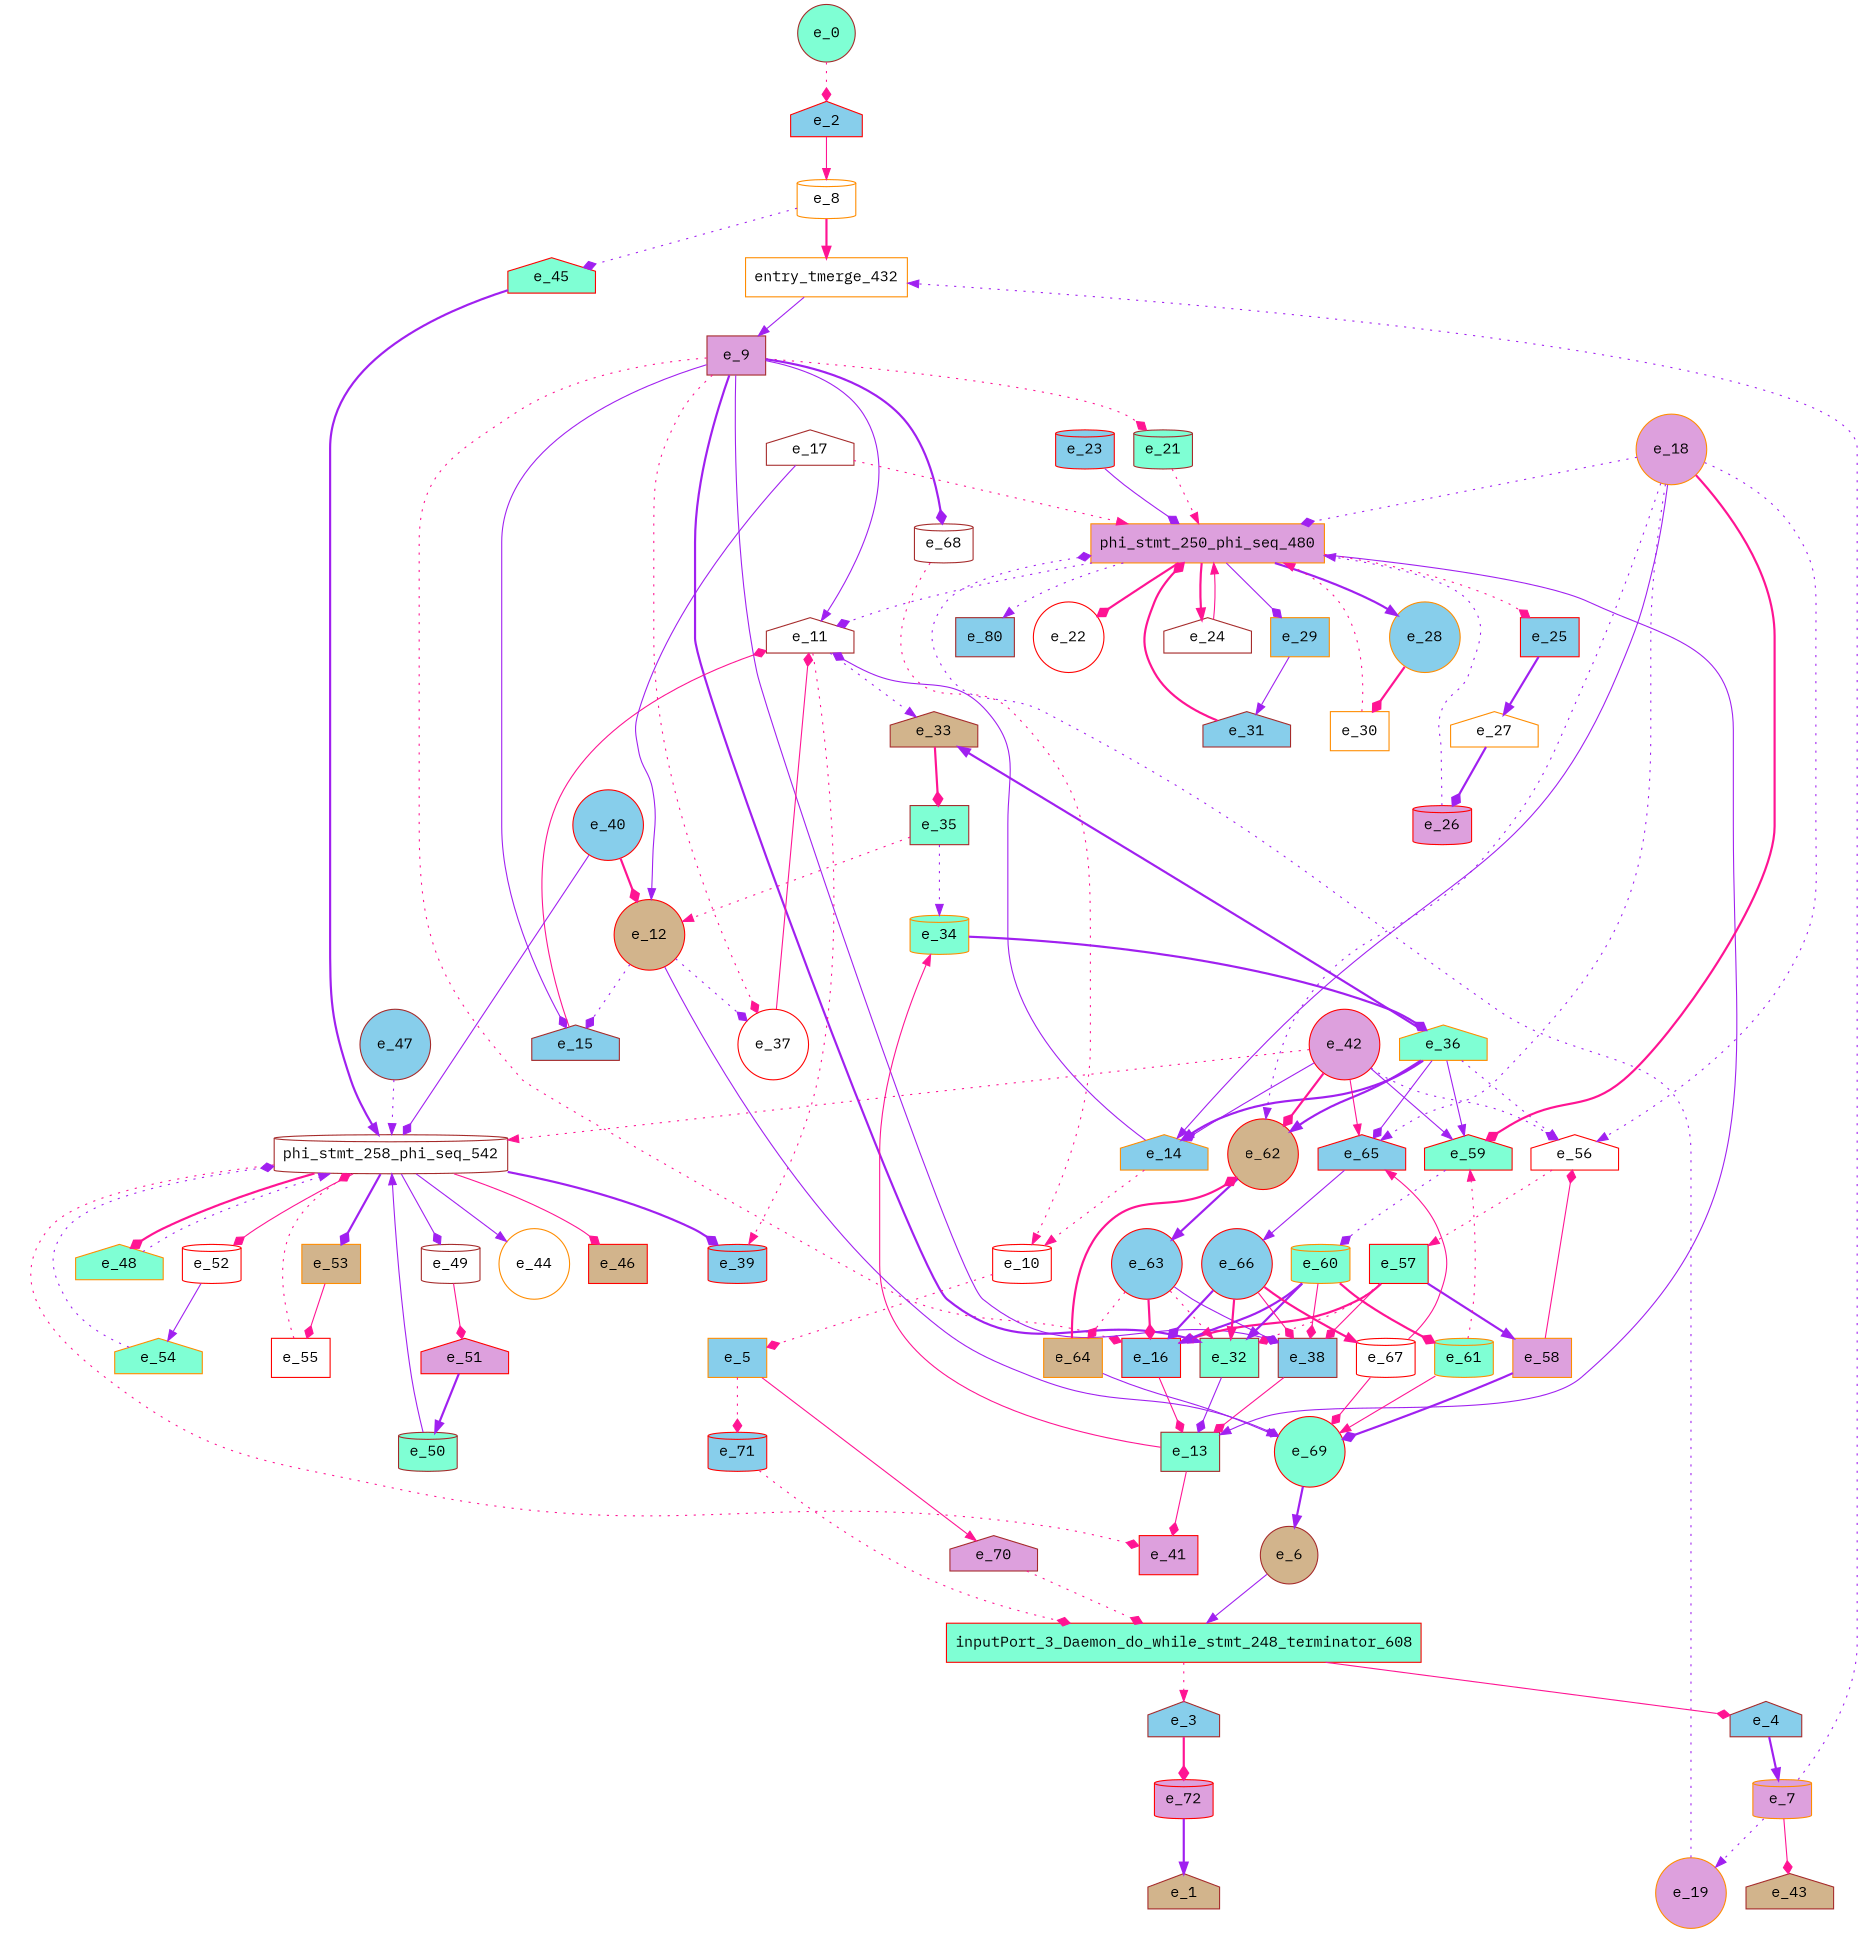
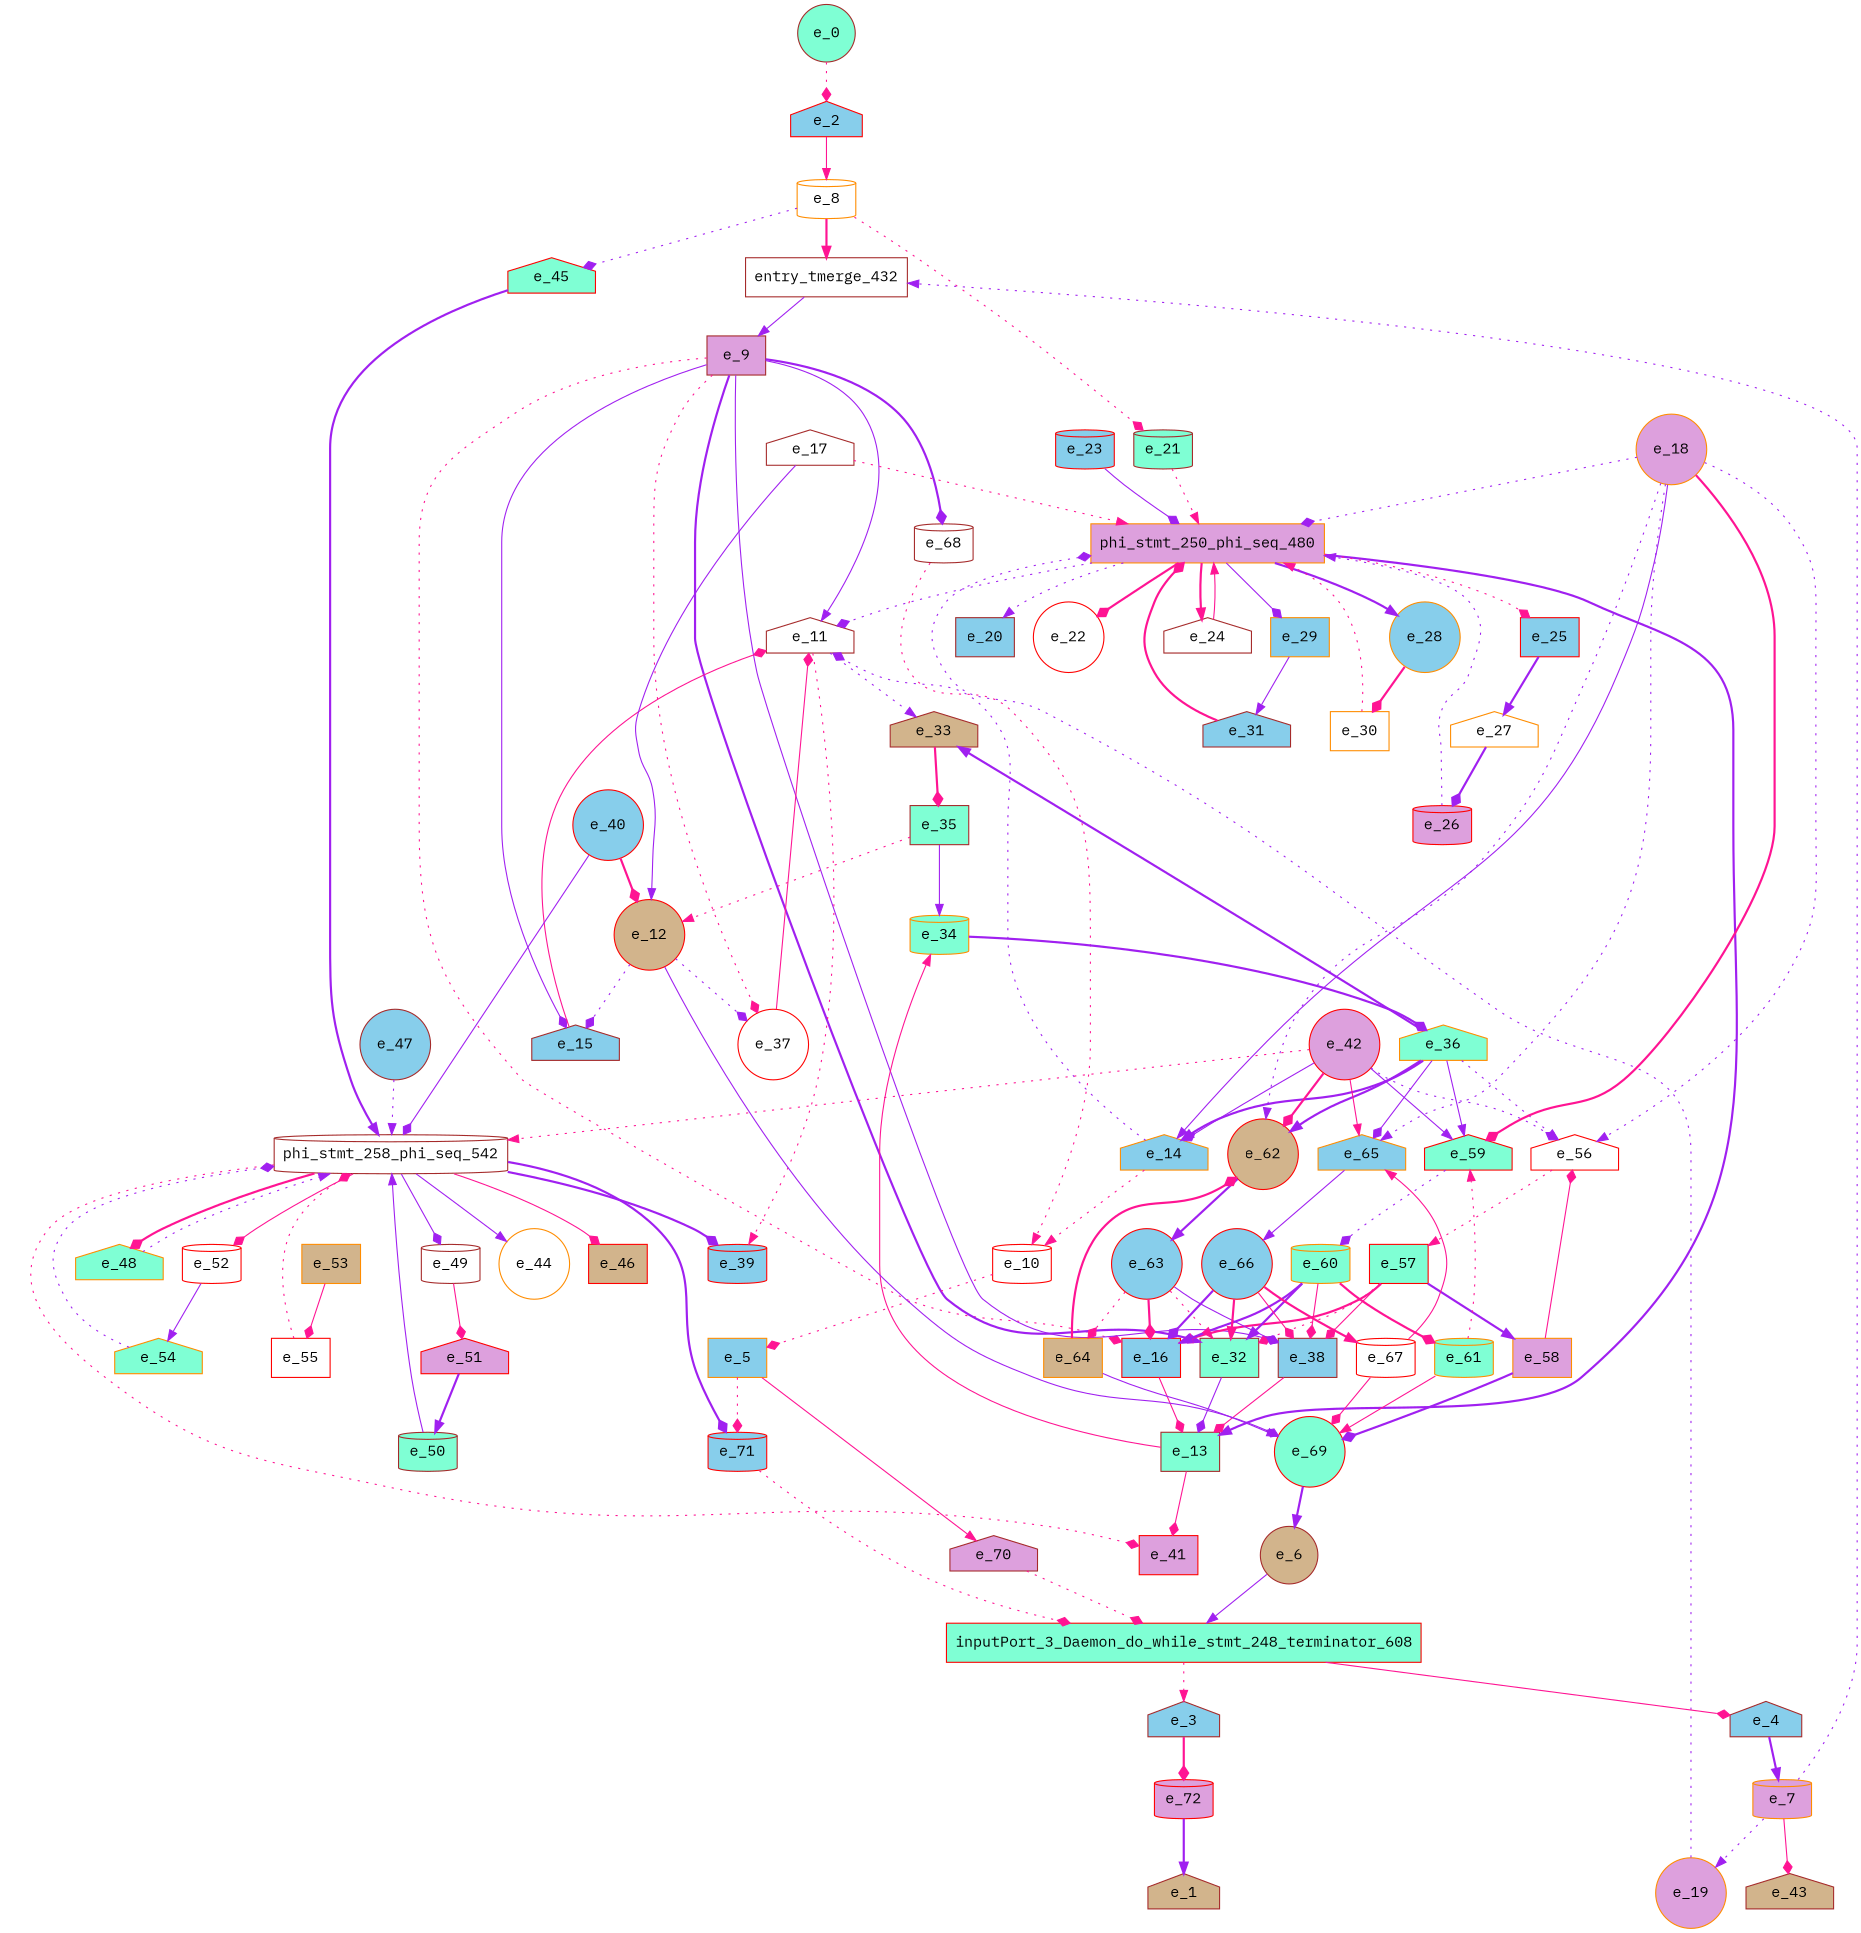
node "entry_tmerge_432": color darkorange -> brown
edge "e_9" -> "e_21": now "e_8" -> "e_21"
node "e_80": label "e_80" -> "e_20"
edge "e_14" -> "e_11": style solid -> dotted
edge "e_35" -> "e_34": style dotted -> solid
edge "phi_stmt_250_phi_seq_480" -> "e_13": style solid -> bold
node "e_65": color red -> darkorange
edge "phi_stmt_258_phi_seq_542" -> "e_53": now "phi_stmt_258_phi_seq_542" -> "e_71"
